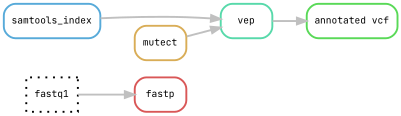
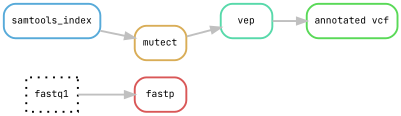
edge "samtools_index" -> "vep": now "samtools_index" -> "mutect"
